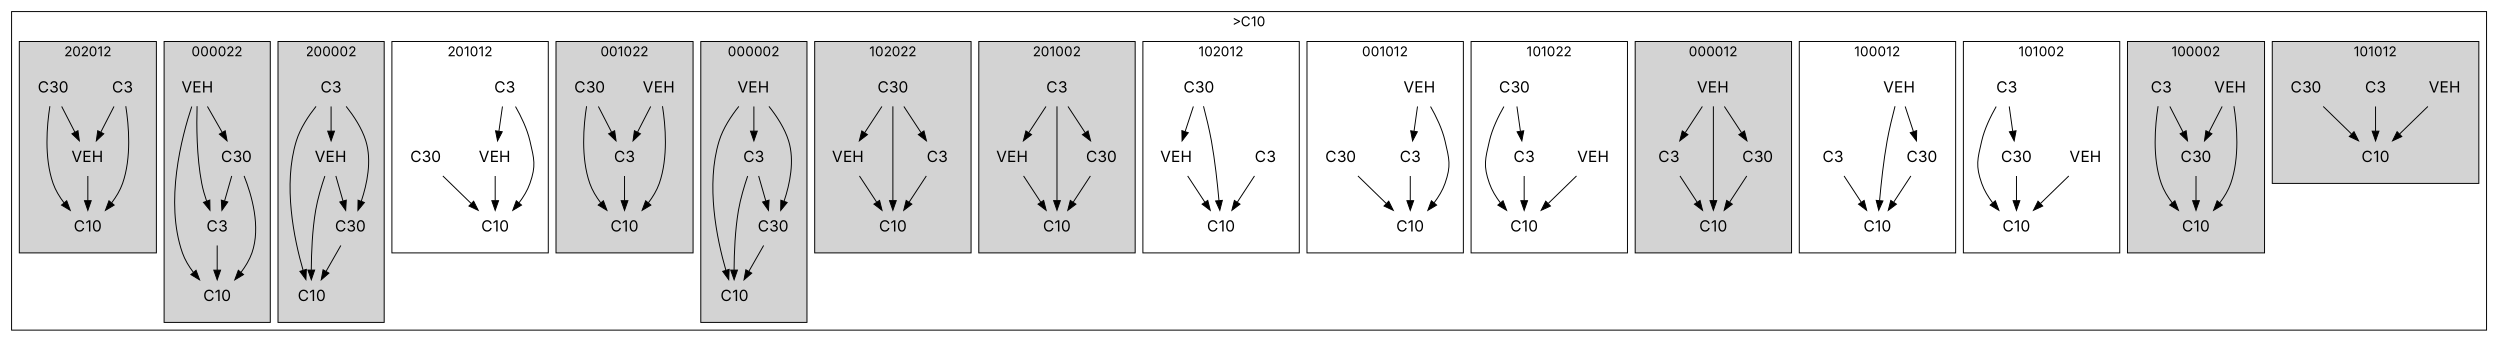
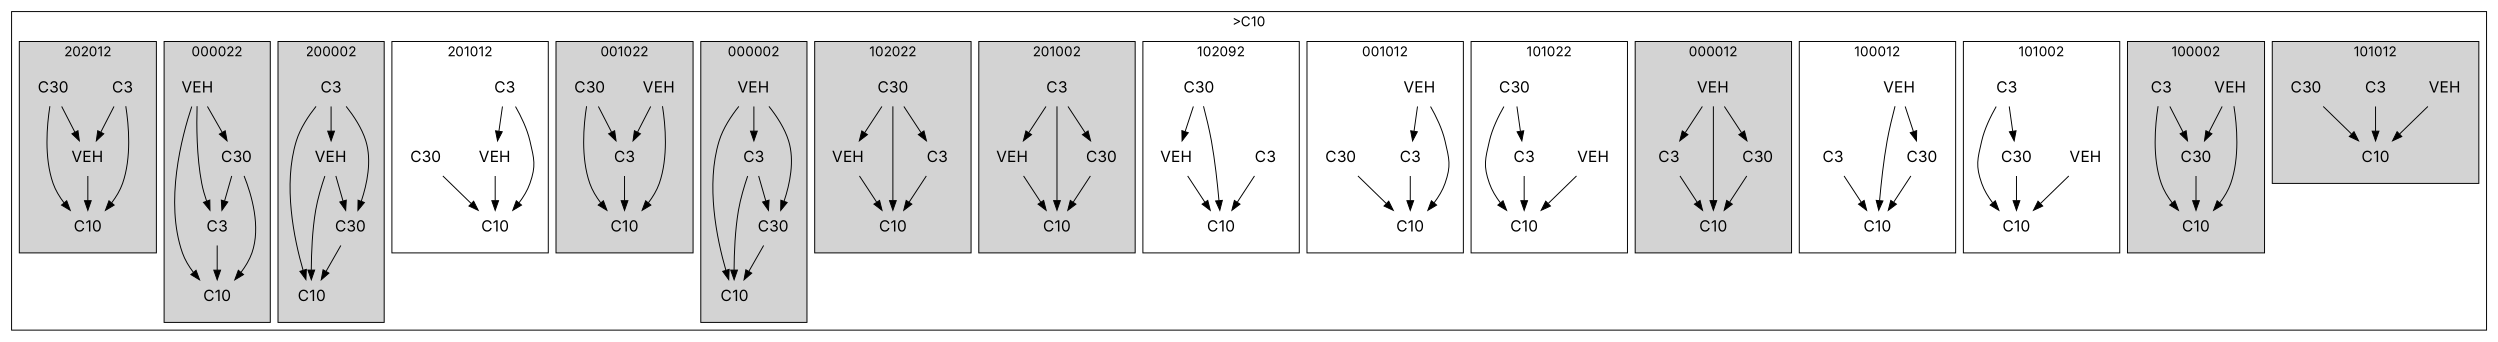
cluster "102012": label "102012" -> "102092"
